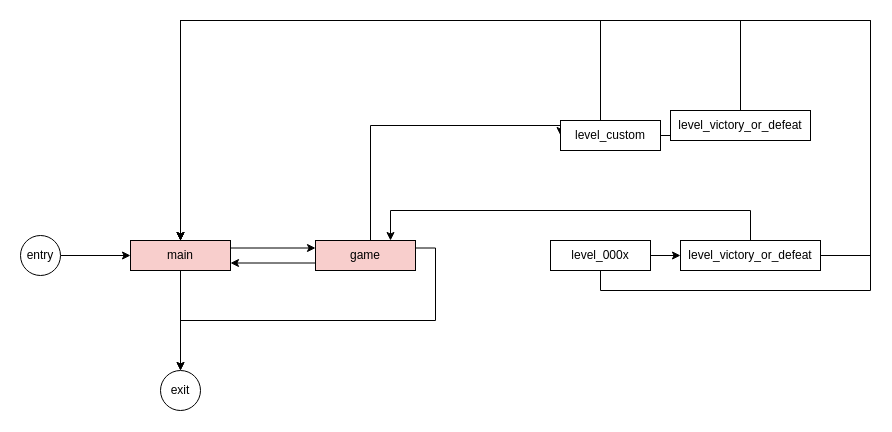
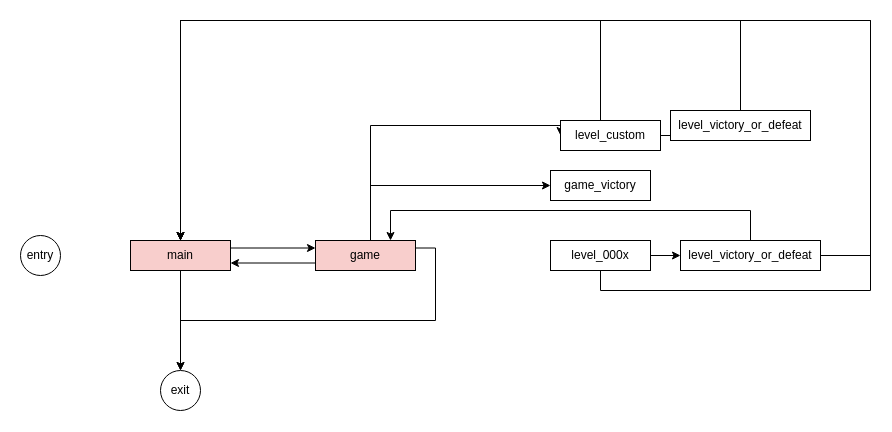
edge "game" -> "game_victory": added
node "game_victory": added
edge "entry" -> "main": removed
